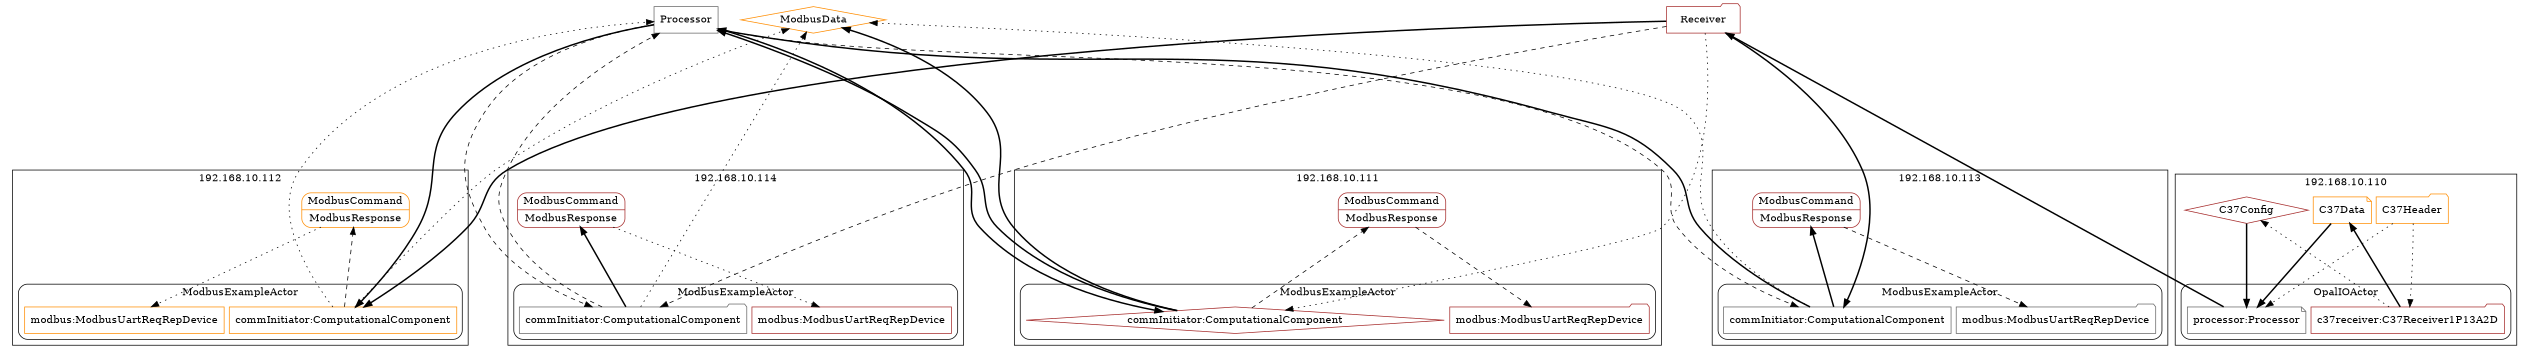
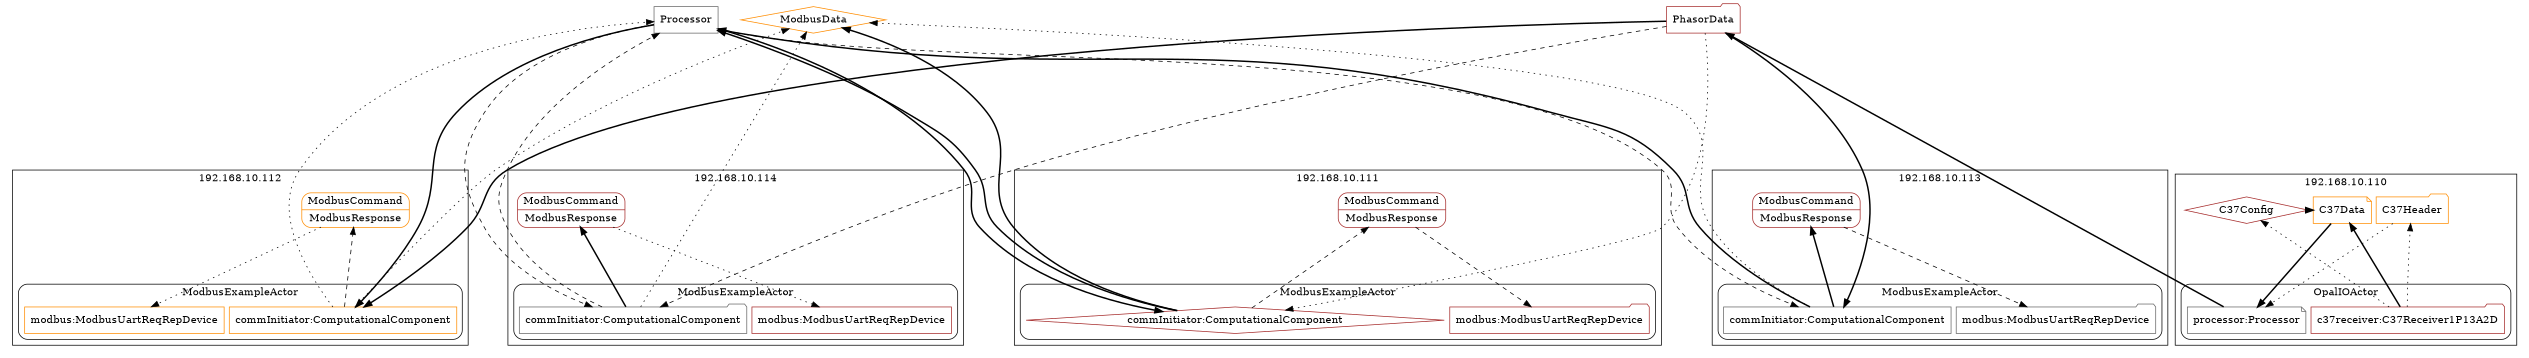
node "Receiver": label "Receiver" -> "PhasorData"
edge "C37Config" -> "processor:Processor": now "C37Config" -> "C37Data"
edge "C37Header" -> "c37receiver:C37Receiver1P13A2D": reversed
